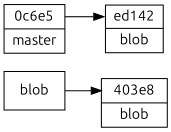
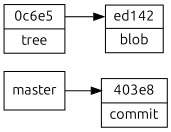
node "0c6e5": text "master" -> "tree"
node "blob": label "blob" -> "master"
node "403e8": text "blob" -> "commit"
